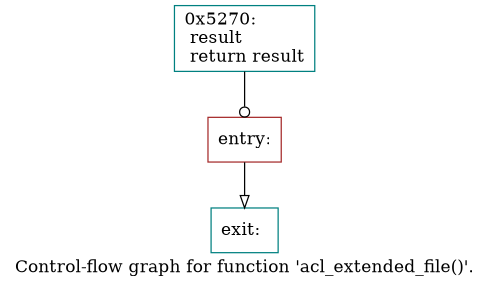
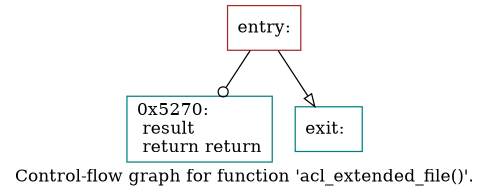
node "0x5270:": text "return result" -> "return return"
edge "0x5270:" -> "entry:": reversed
